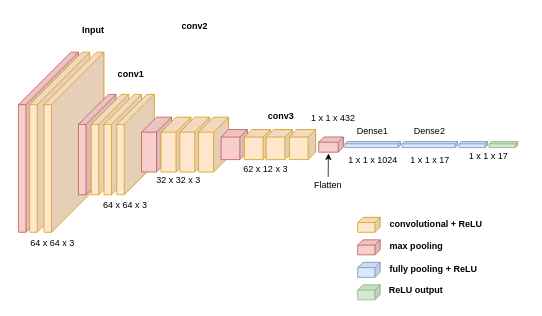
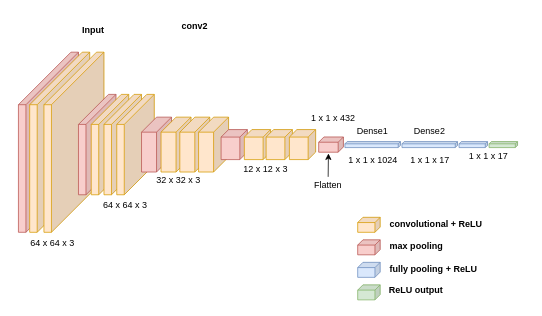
node "conv1": removed
node "conv3": removed
node "62 x 12 x 3": label "62 x 12 x 3" -> "12 x 12 x 3"
